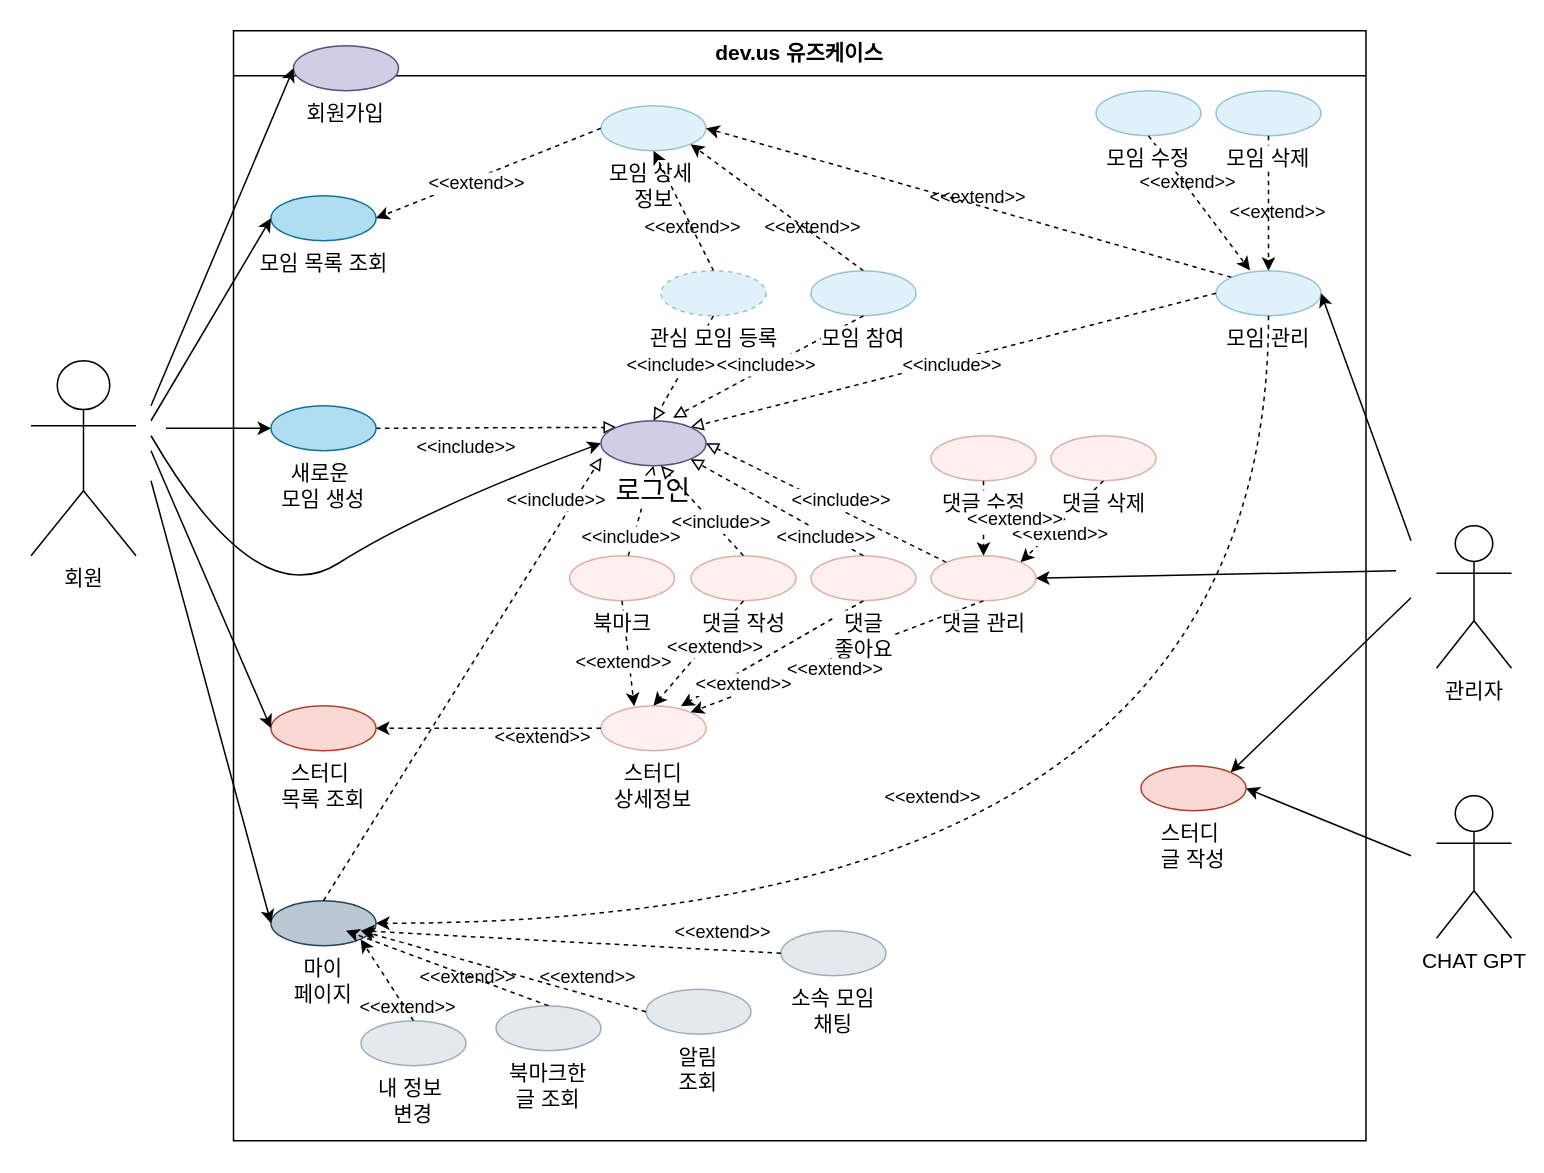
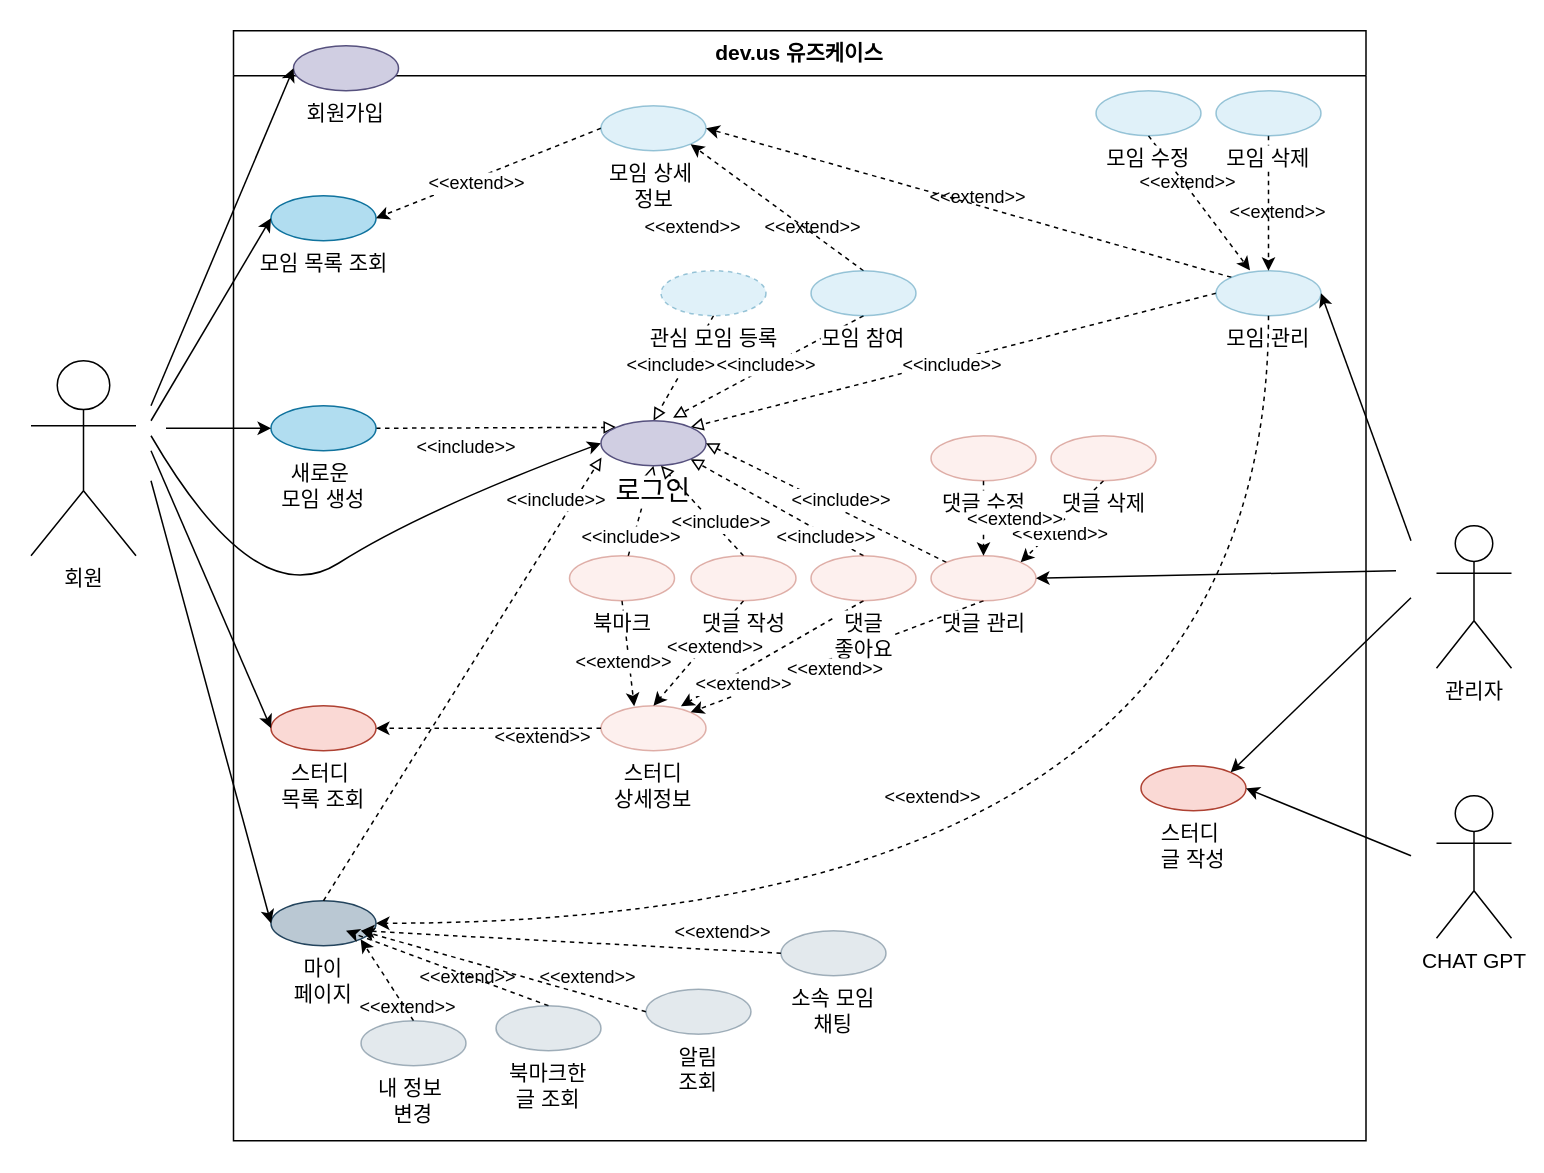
edge "관심 모임 등록" -> "모임 상세 정보": removed
